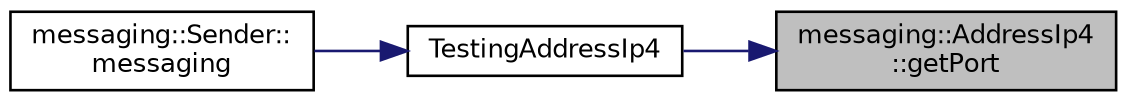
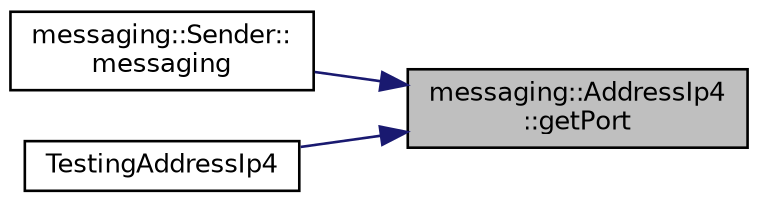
edge "messaging::Sender:: messaging" -> "TestingAddressIp4": now "messaging::Sender:: messaging" -> "messaging::AddressIp4 ::getPort"
